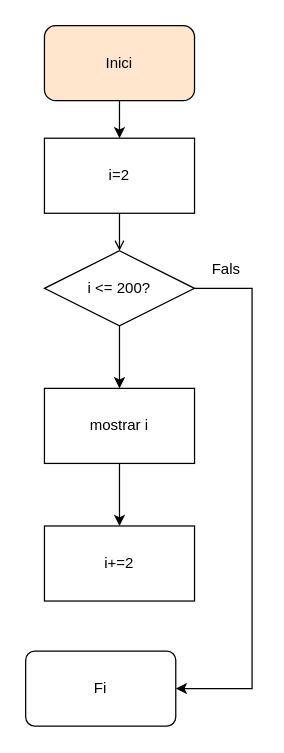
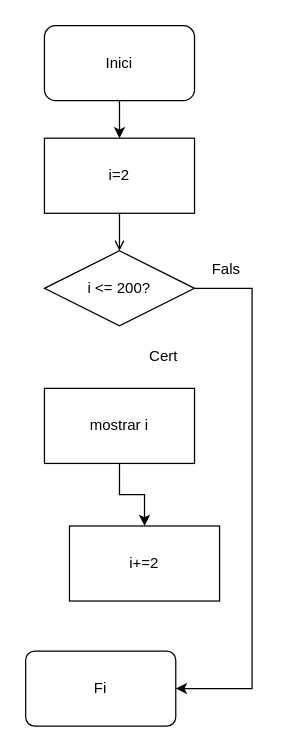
node "Inici": fillcolor #ffe6cc -> #ffffff
edge "i <= 200?" -> "mostrar i": removed
node "Cert": added
node "i+=2": moved (119, 563) -> (144, 563)
